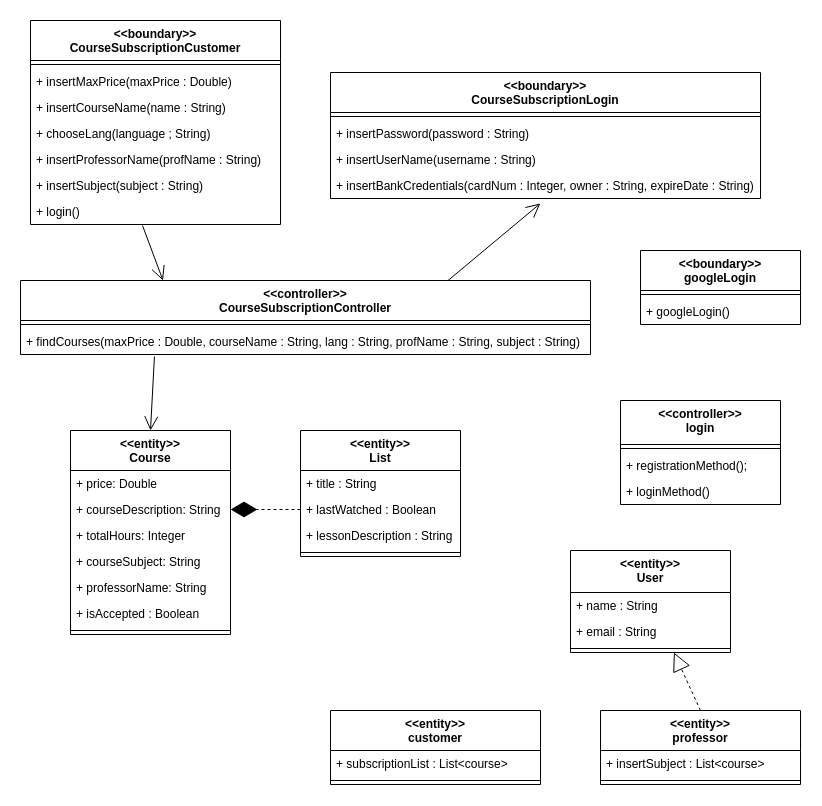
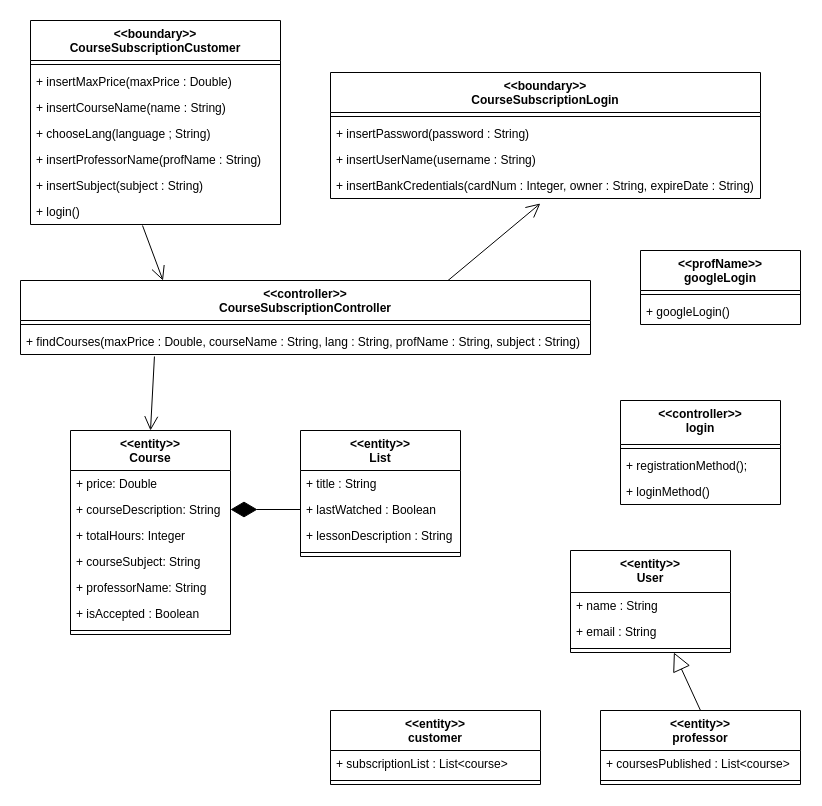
node "<<boundary>> googleLogin": label "<<boundary>> googleLogin" -> "<<profName>> googleLogin"
edge "+ lastWatched : Boolean" -> "+ courseDescription: String": style dashed -> solid
edge "<<entity>> professor" -> "<<entity>> User": style dashed -> solid
node "+ insertSubject : List<course>": label "+ insertSubject : List<course>" -> "+ coursesPublished : List<course>"
